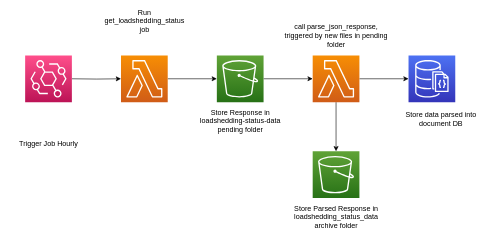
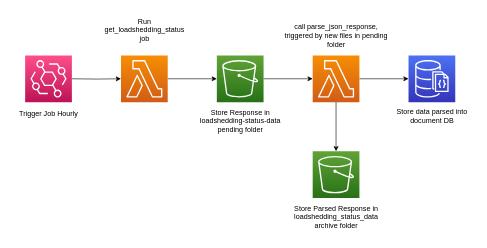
node "Run get_loadshedding_status job": moved (144, 21) -> (144, 30)
node "Store data parsed into document DB": moved (441, 119) -> (432, 116)
node "Trigger Job Hourly": moved (48, 144) -> (48, 114)
